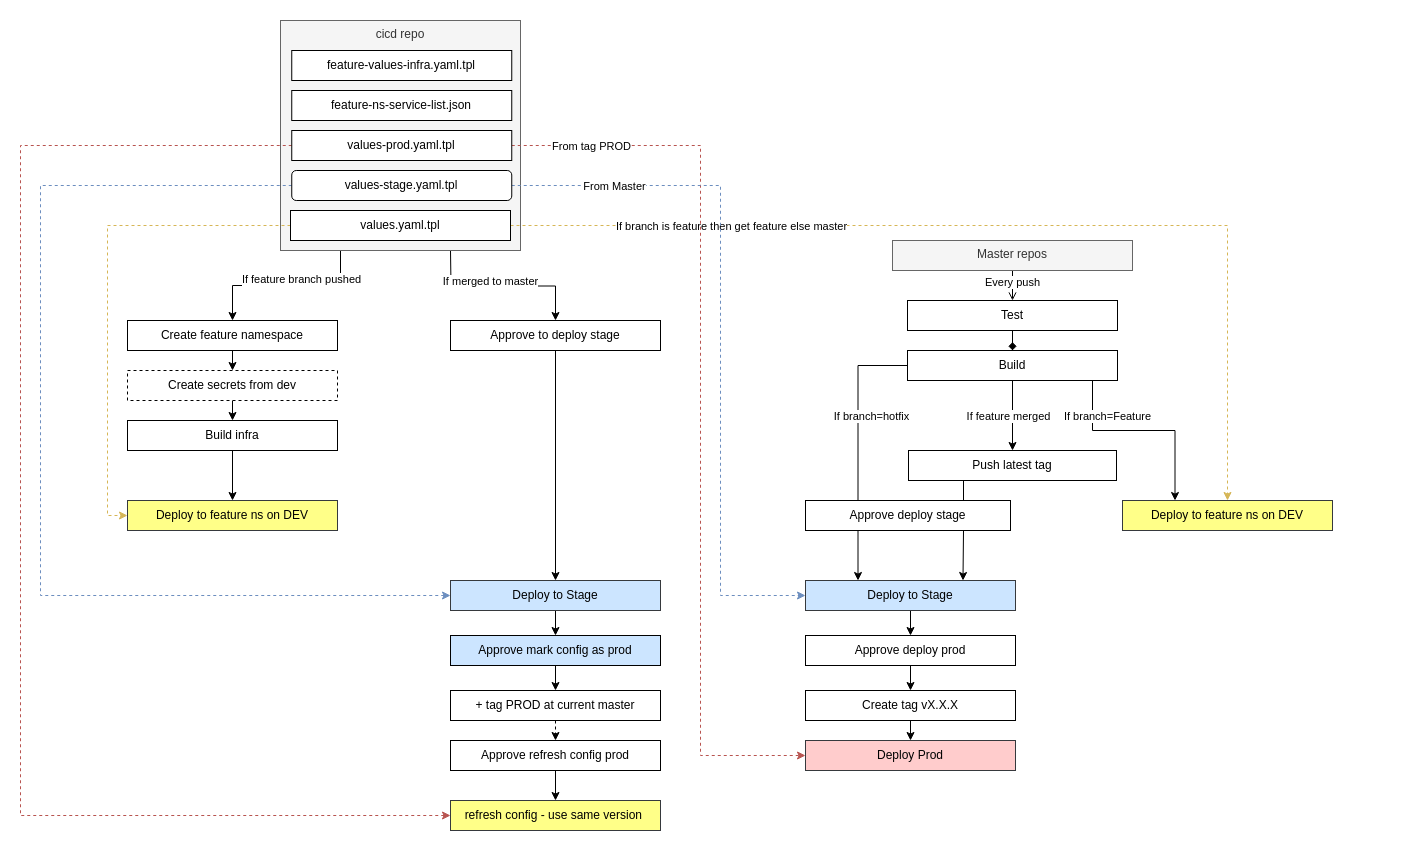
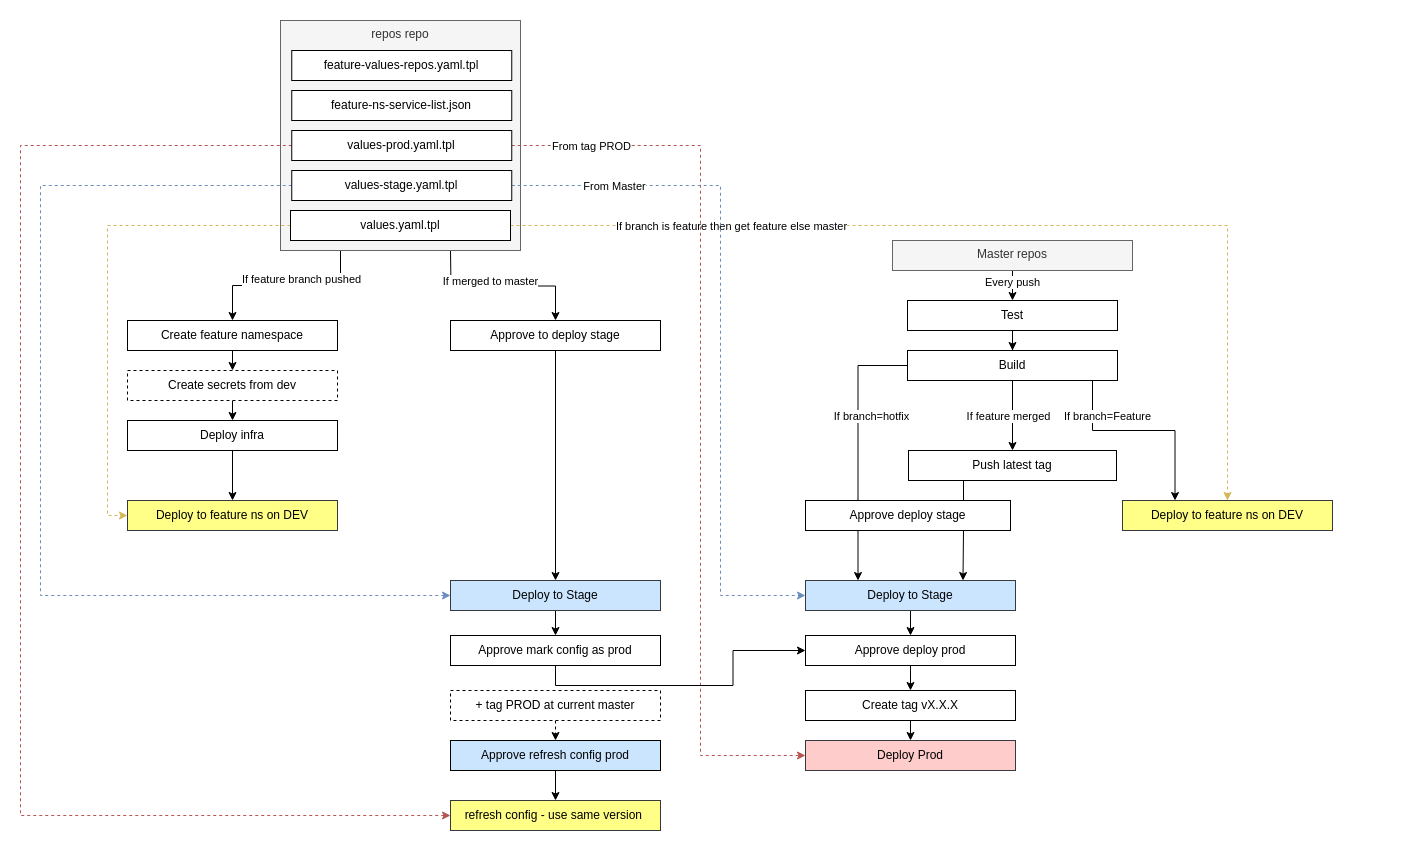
node "cicd repo": label "cicd repo" -> "repos repo"
node "feature-values-infra.yaml.tpl": label "feature-values-infra.yaml.tpl" -> "feature-values-repos.yaml.tpl"
node "values-stage.yaml.tpl": shape rounded rectangle -> rectangle
edge "Master repos" -> "Test": arrowhead open -> classic
edge "Test" -> "Build": arrowhead diamond -> classic
node "Build infra": label "Build infra" -> "Deploy infra"
node "Approve mark config as prod": fillcolor #cce5ff -> #ffffff
edge "Approve mark config as prod" -> "+ tag PROD at current master": now "Approve mark config as prod" -> "Approve deploy prod"
node "+ tag PROD at current master": style solid -> dashed
node "Approve refresh config prod": fillcolor #ffffff -> #cce5ff
